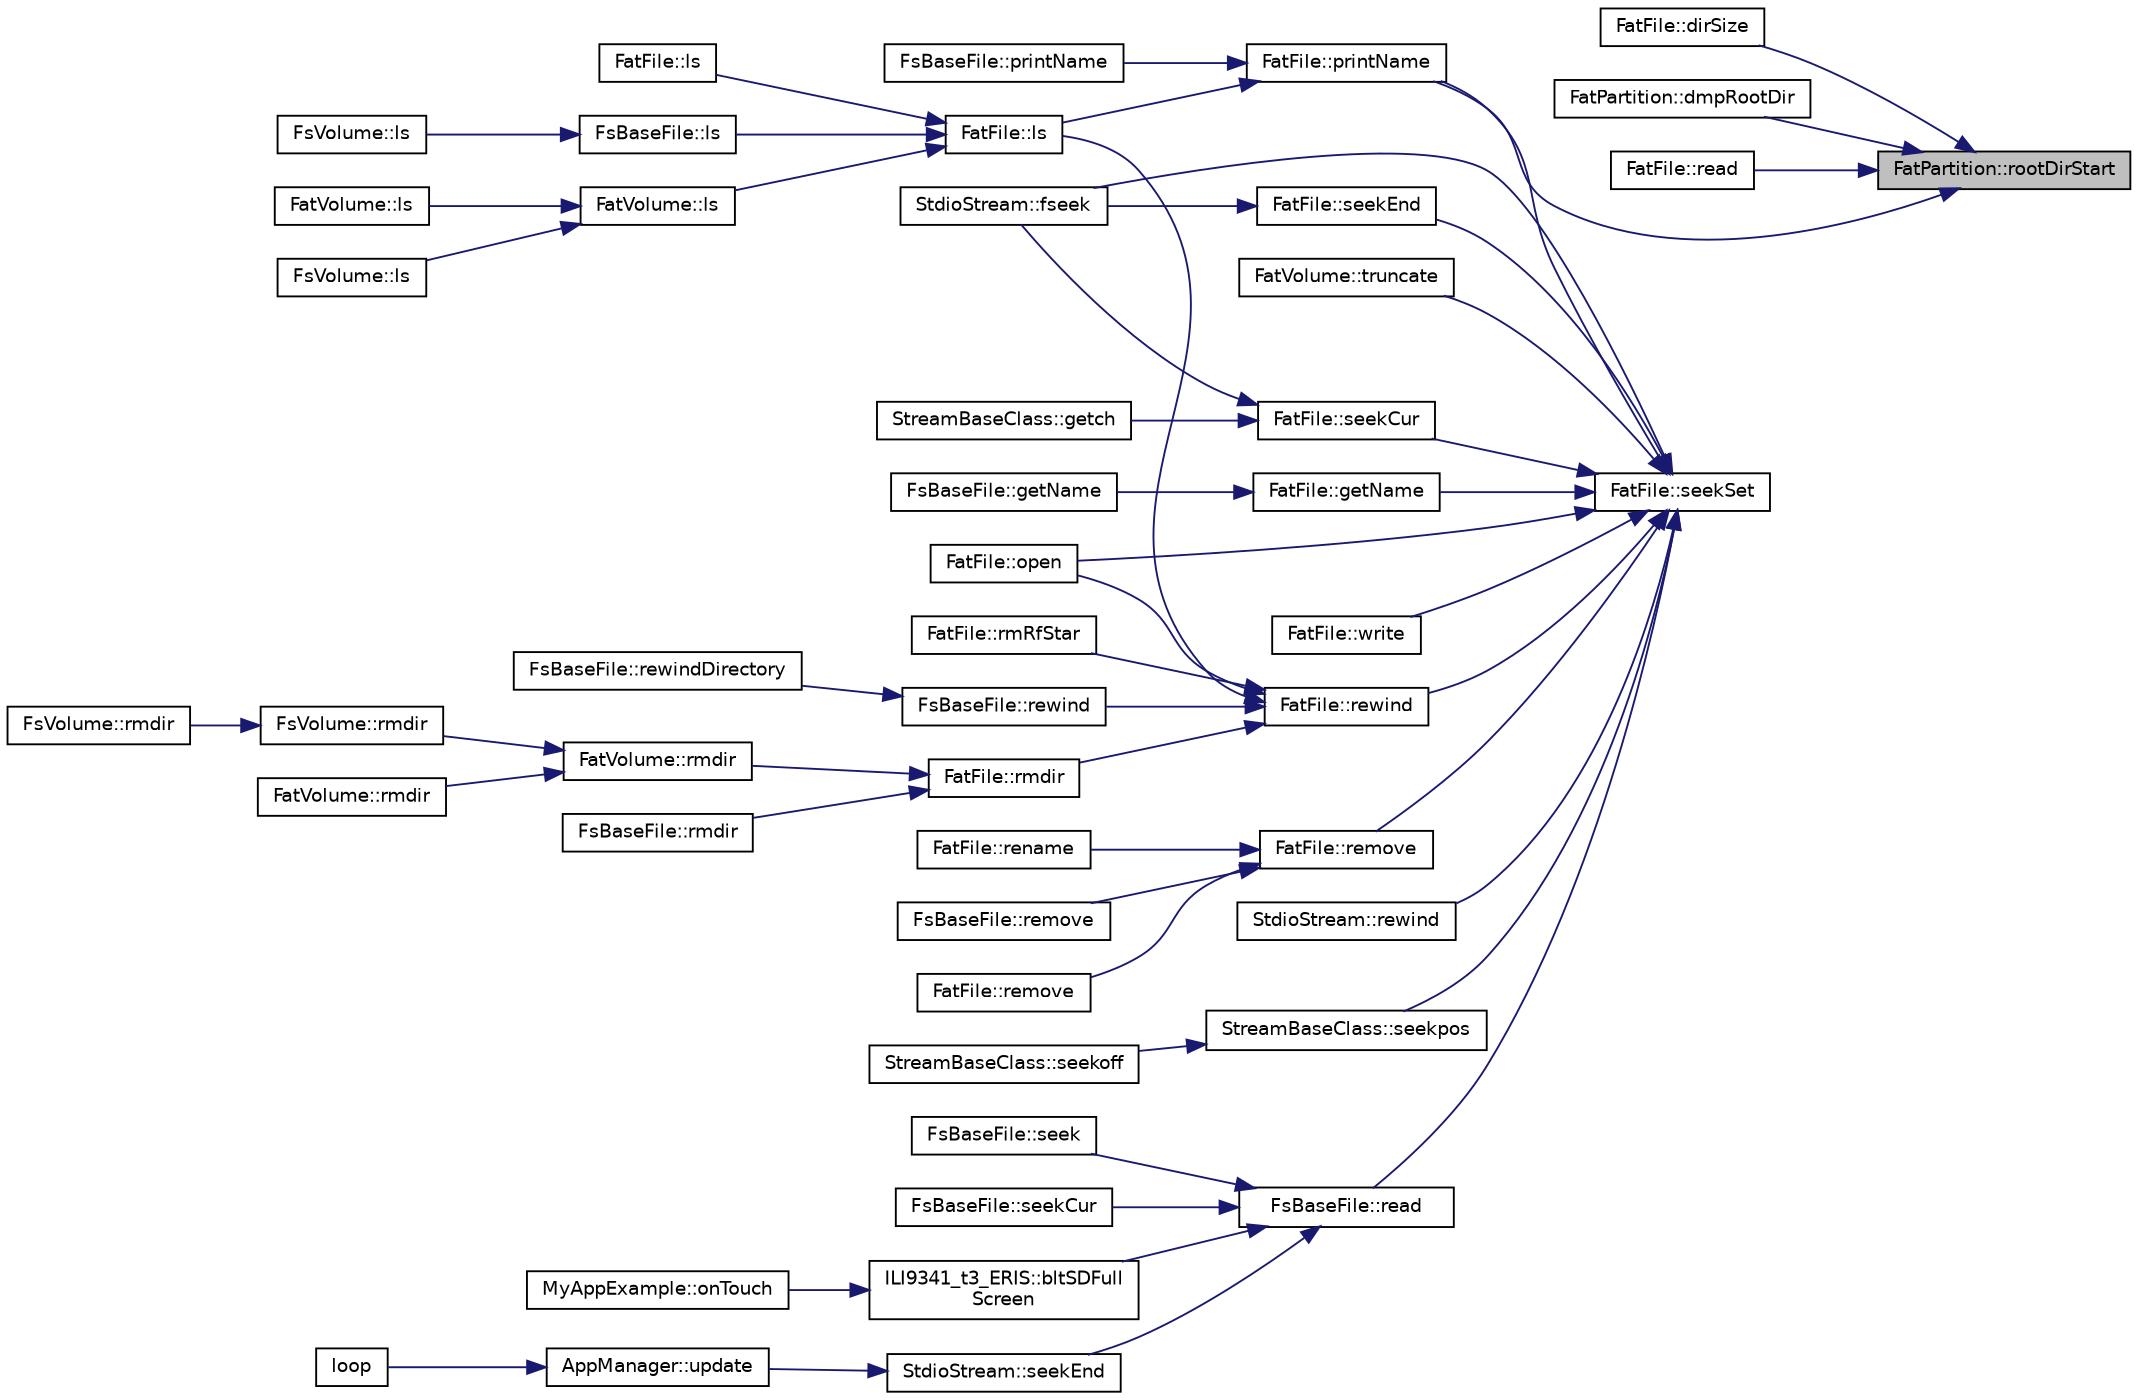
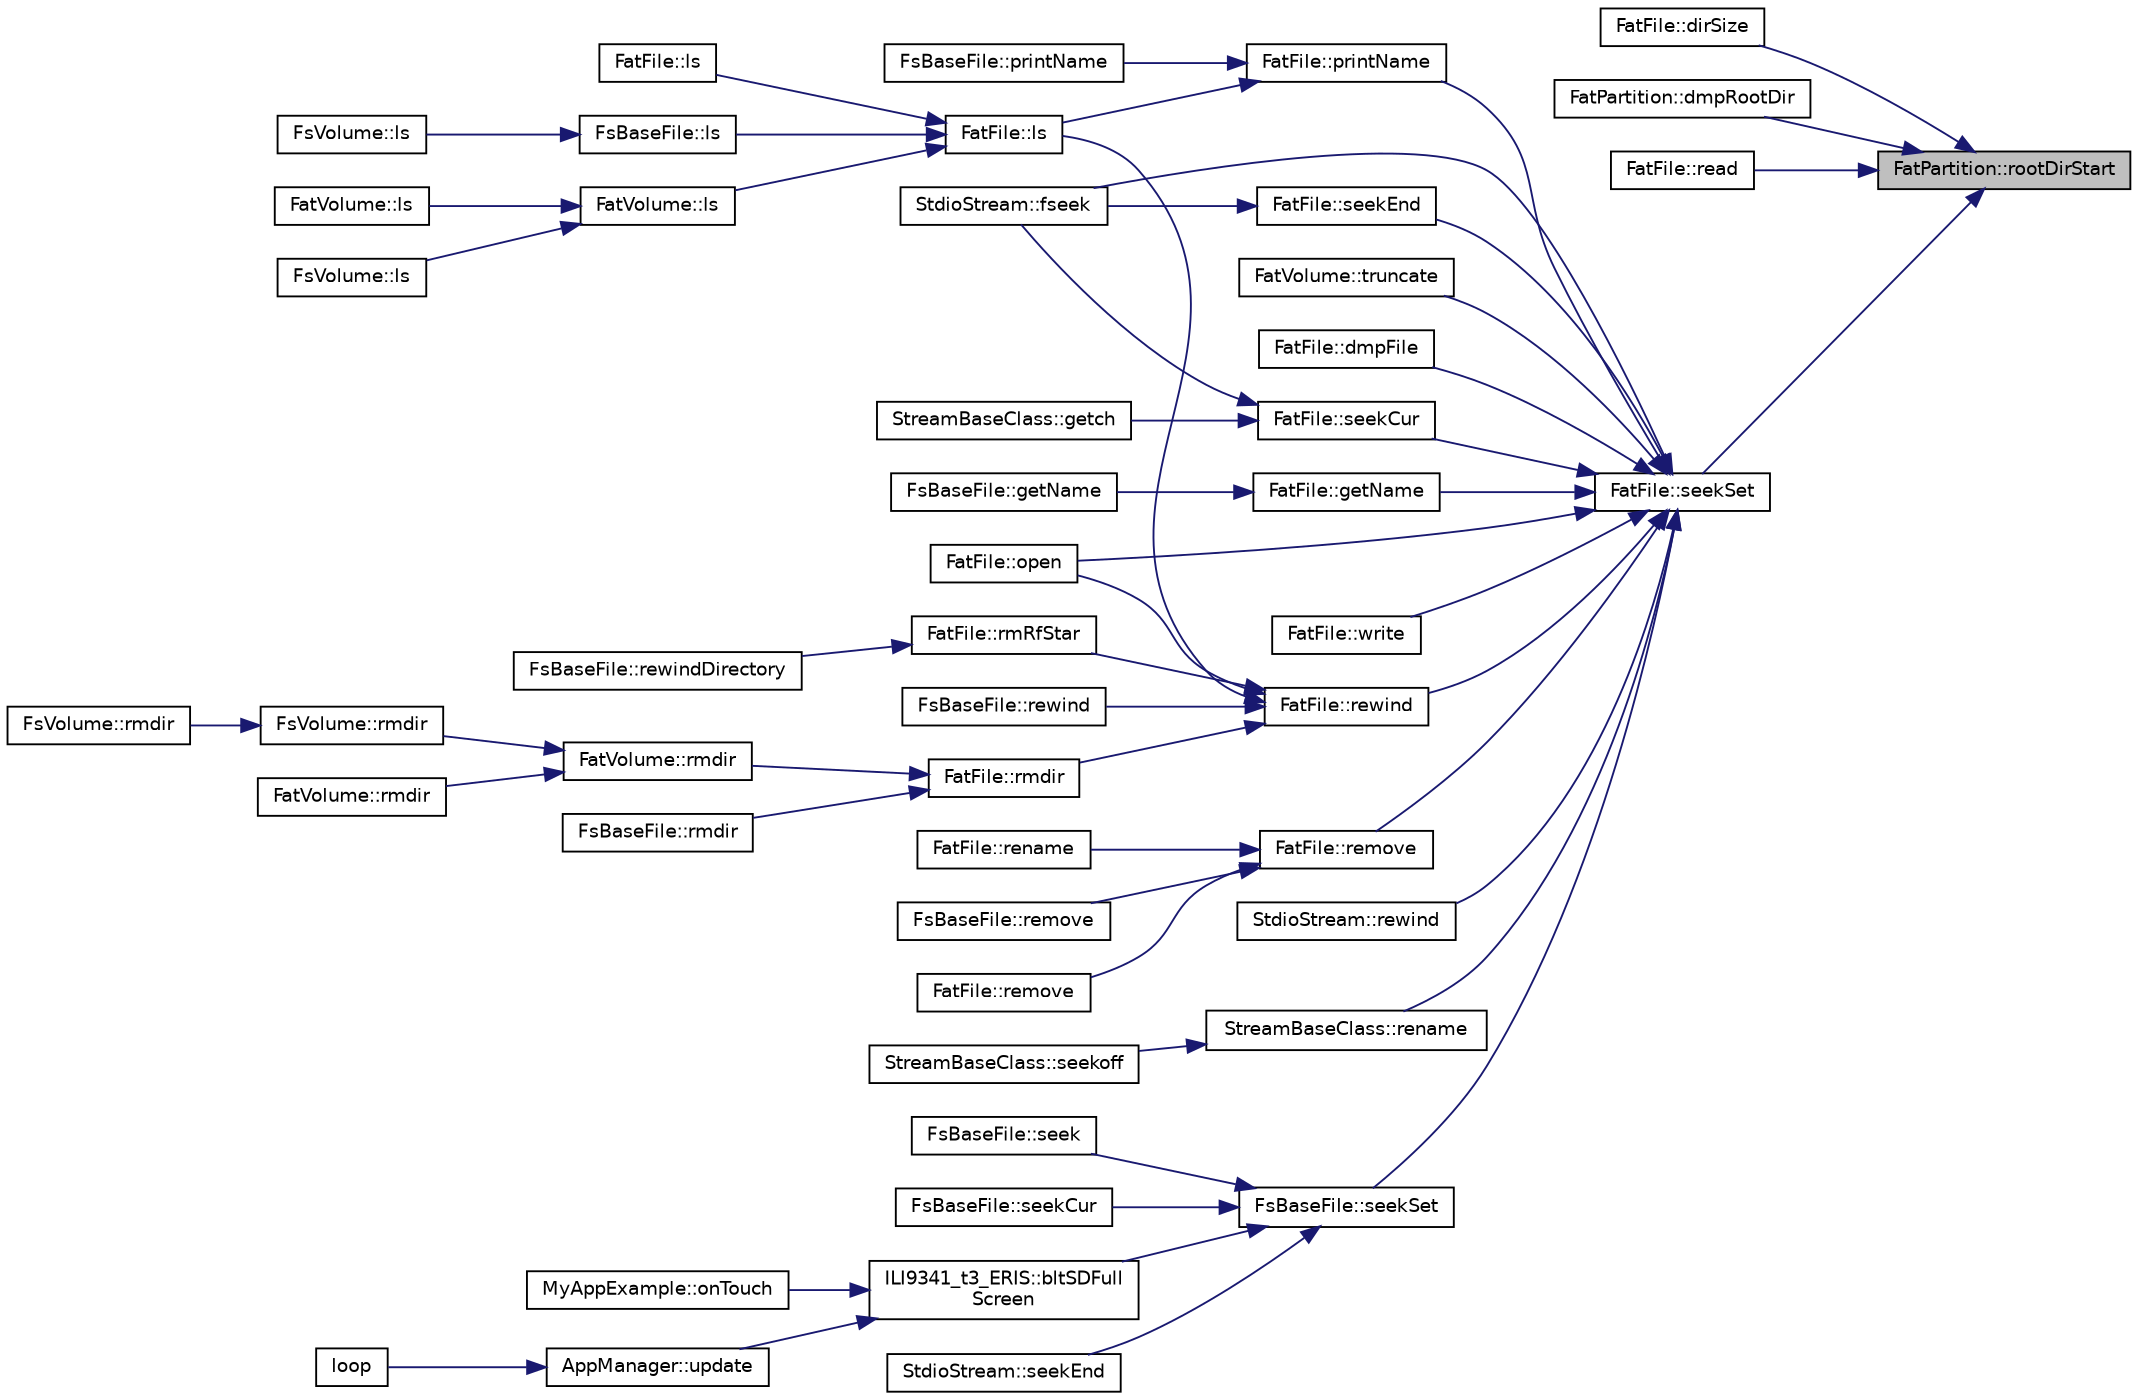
edge "FatFile::printName" -> "FatPartition::rootDirStart": now "FatFile::seekSet" -> "FatPartition::rootDirStart"
node "FatFile::dmpFile": added
edge "FsBaseFile::rewindDirectory" -> "FsBaseFile::rewind": now "FsBaseFile::rewindDirectory" -> "FatFile::rmRfStar"
node "StreamBaseClass::seekpos": label "StreamBaseClass::seekpos" -> "StreamBaseClass::rename"
node "FsBaseFile::read": label "FsBaseFile::read" -> "FsBaseFile::seekSet"
edge "AppManager::update" -> "StdioStream::seekEnd": now "AppManager::update" -> "ILI9341_t3_ERIS::bltSDFull Screen"
